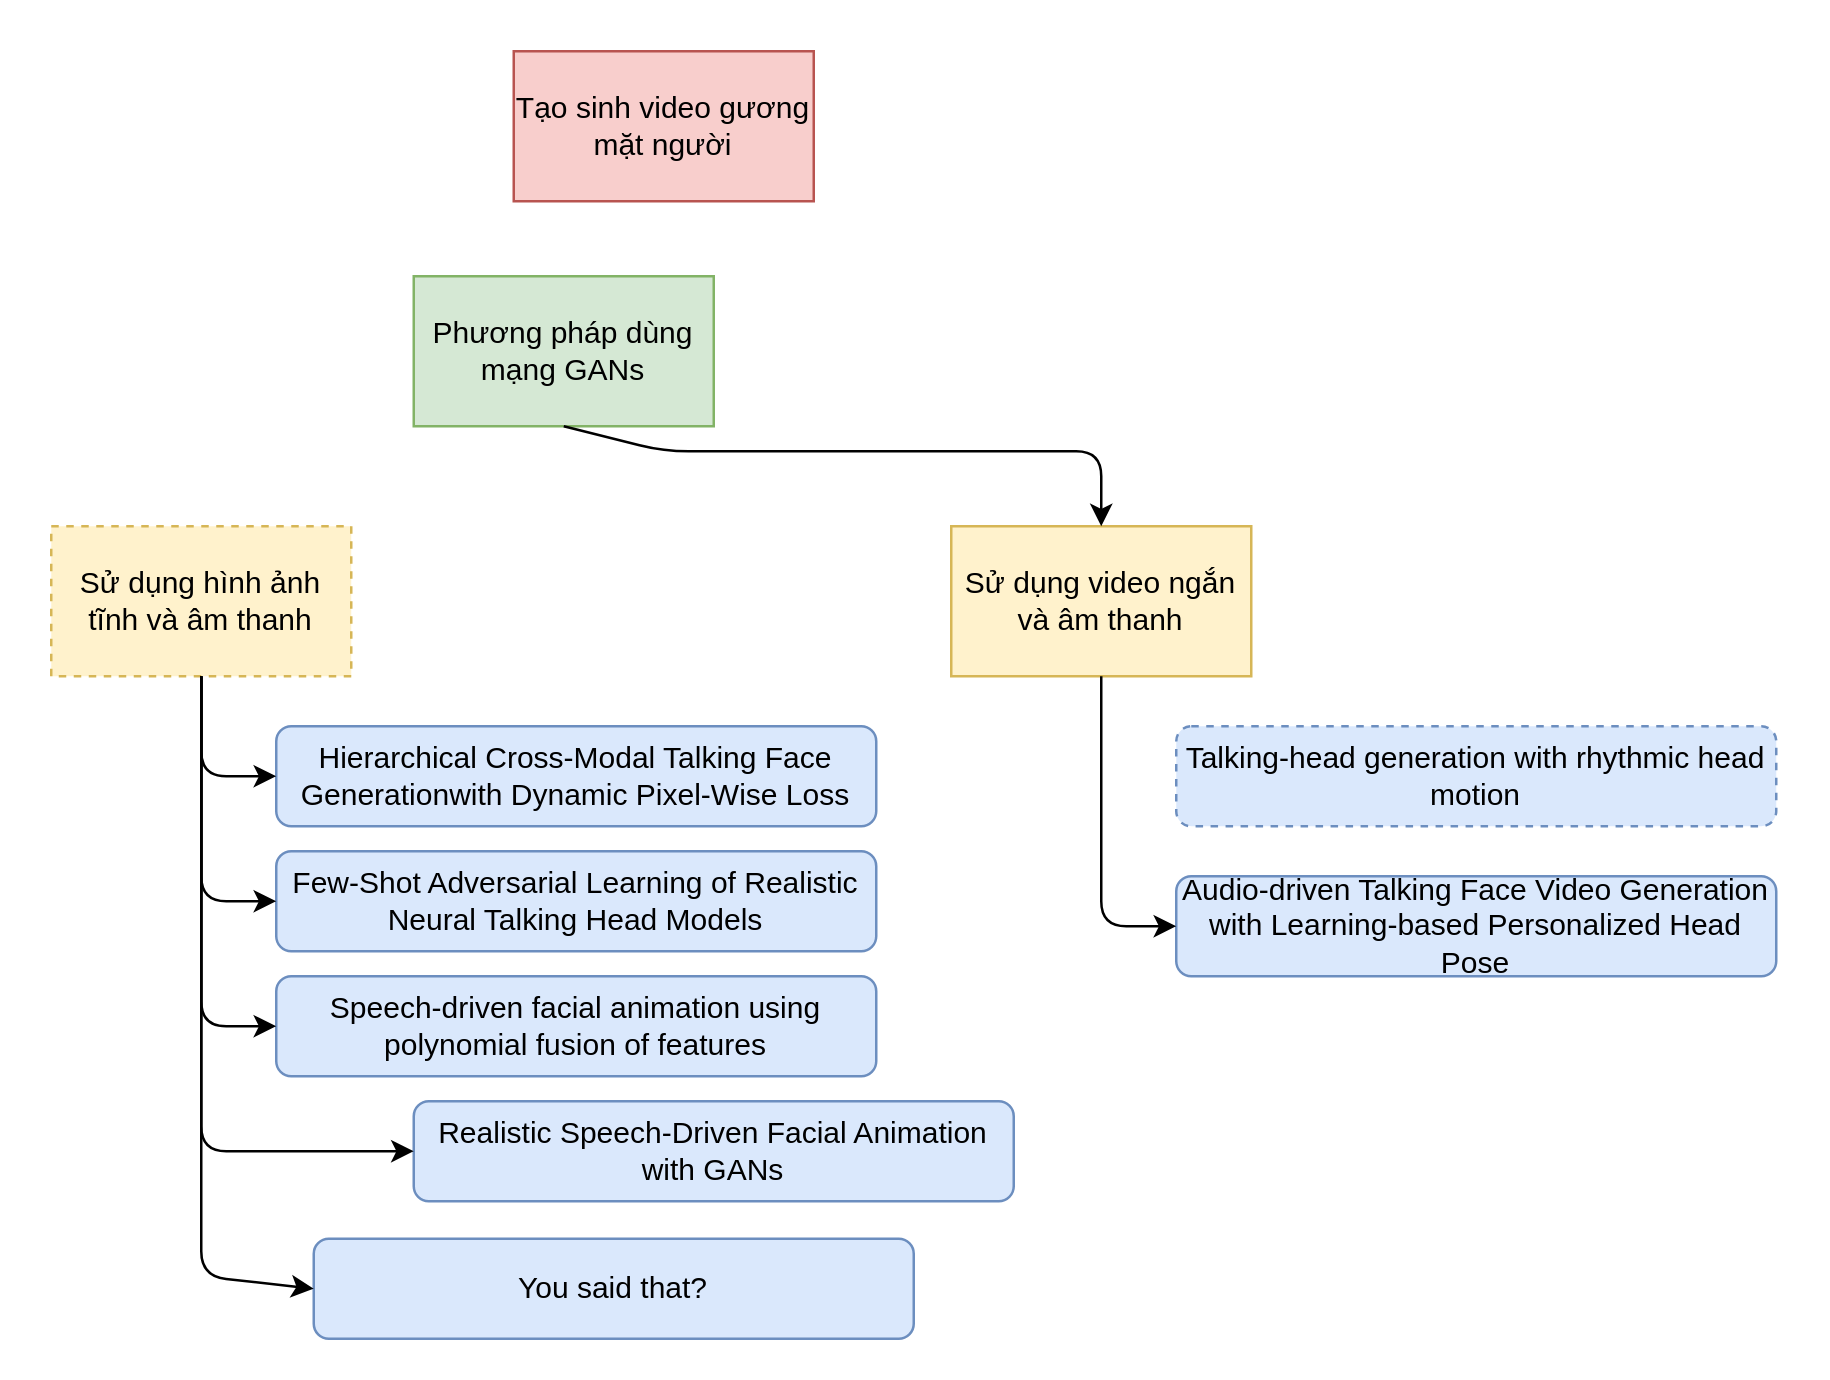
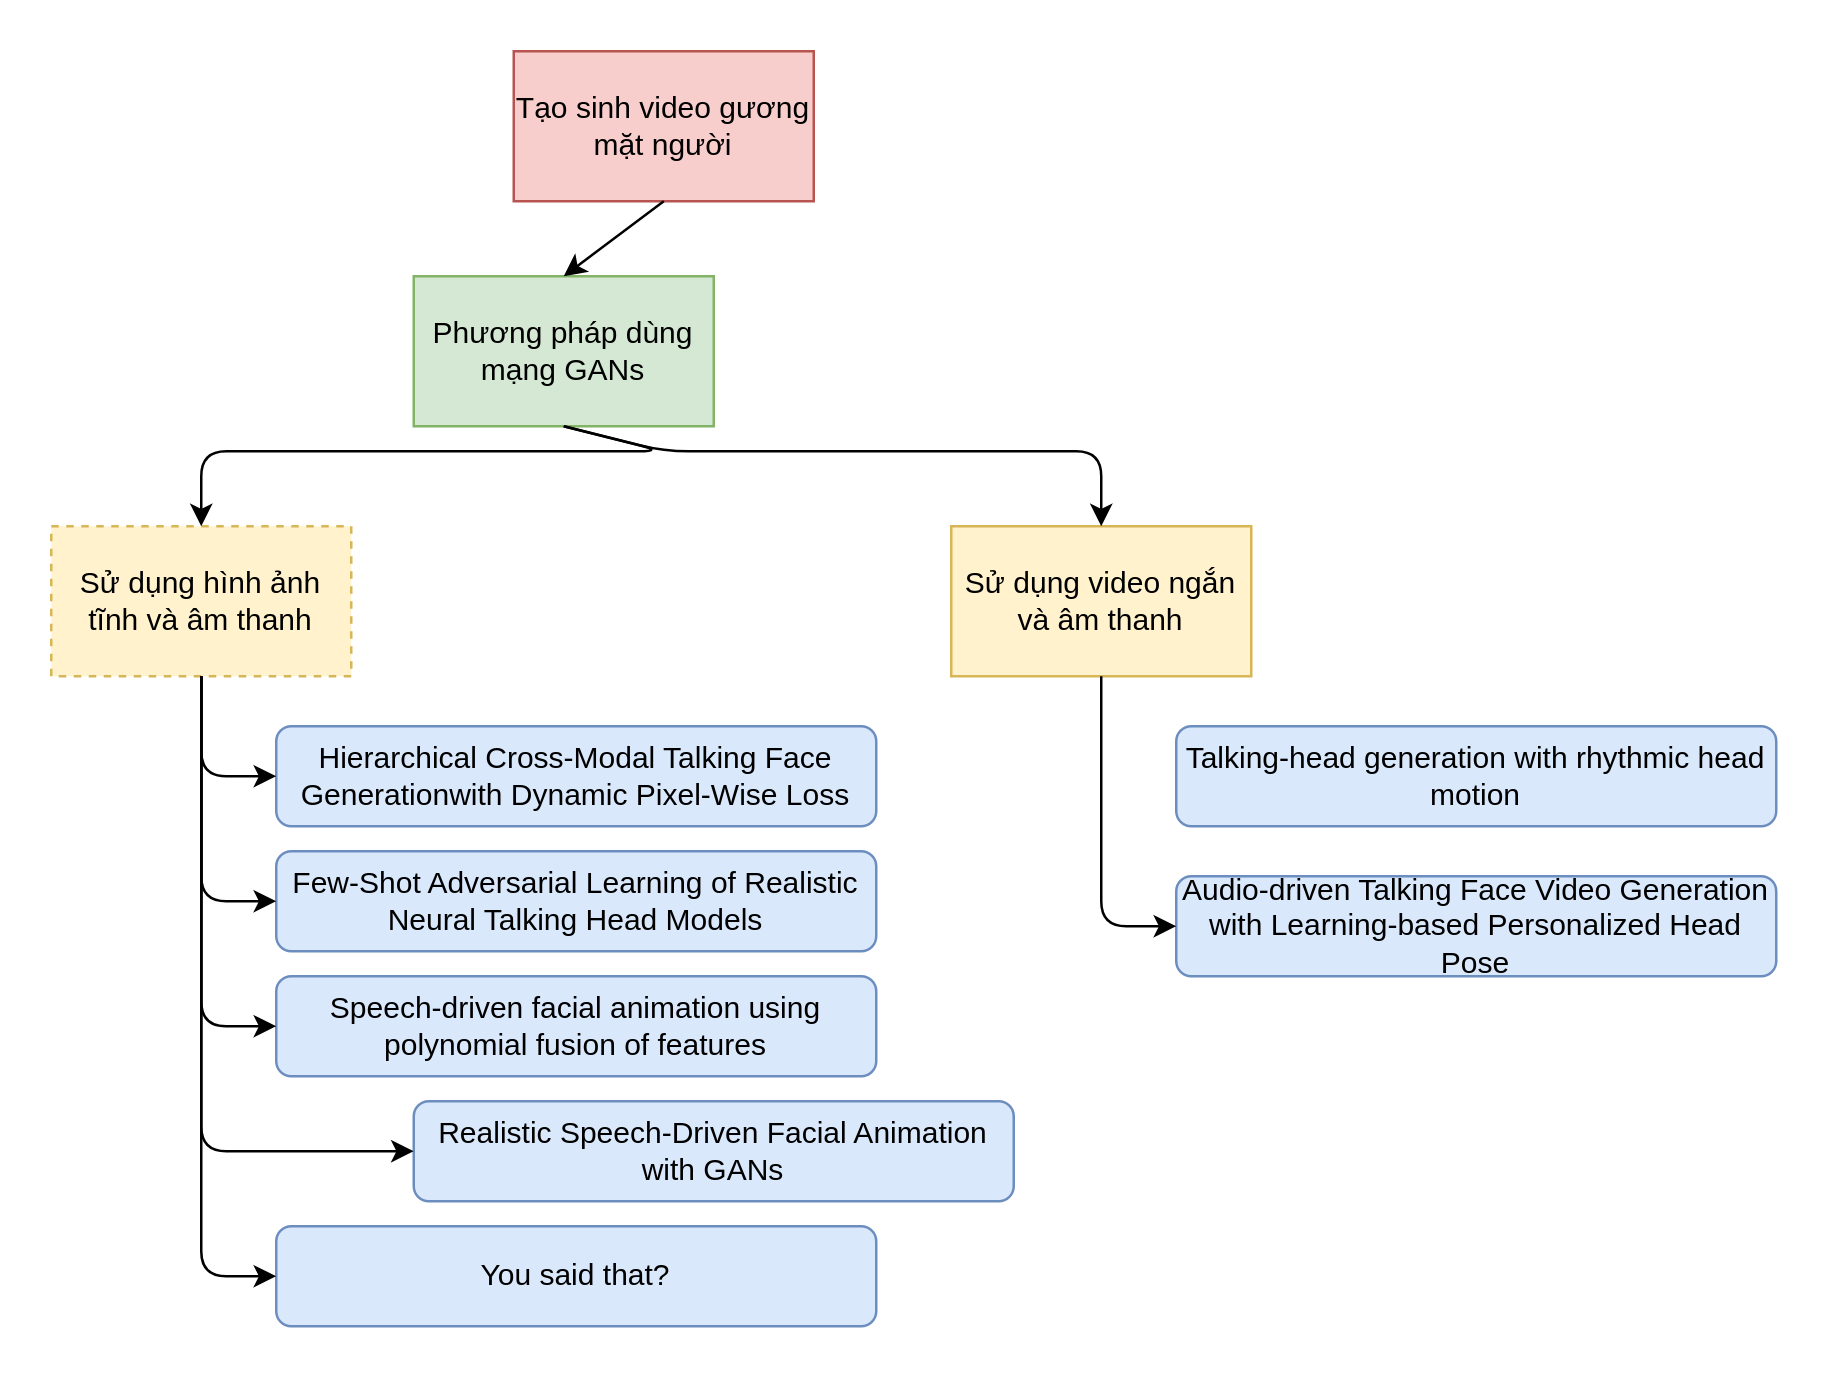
edge "Tạo sinh video gương mặt người" -> "Phương pháp dùng mạng GANs": added
edge "Phương pháp dùng mạng GANs" -> "Sử dụng hình ảnh tĩnh và âm thanh": added
node "Talking-head generation with rhythmic head motion": style dashed -> solid
node "You said that?": moved (614, 1289) -> (576, 1276)
